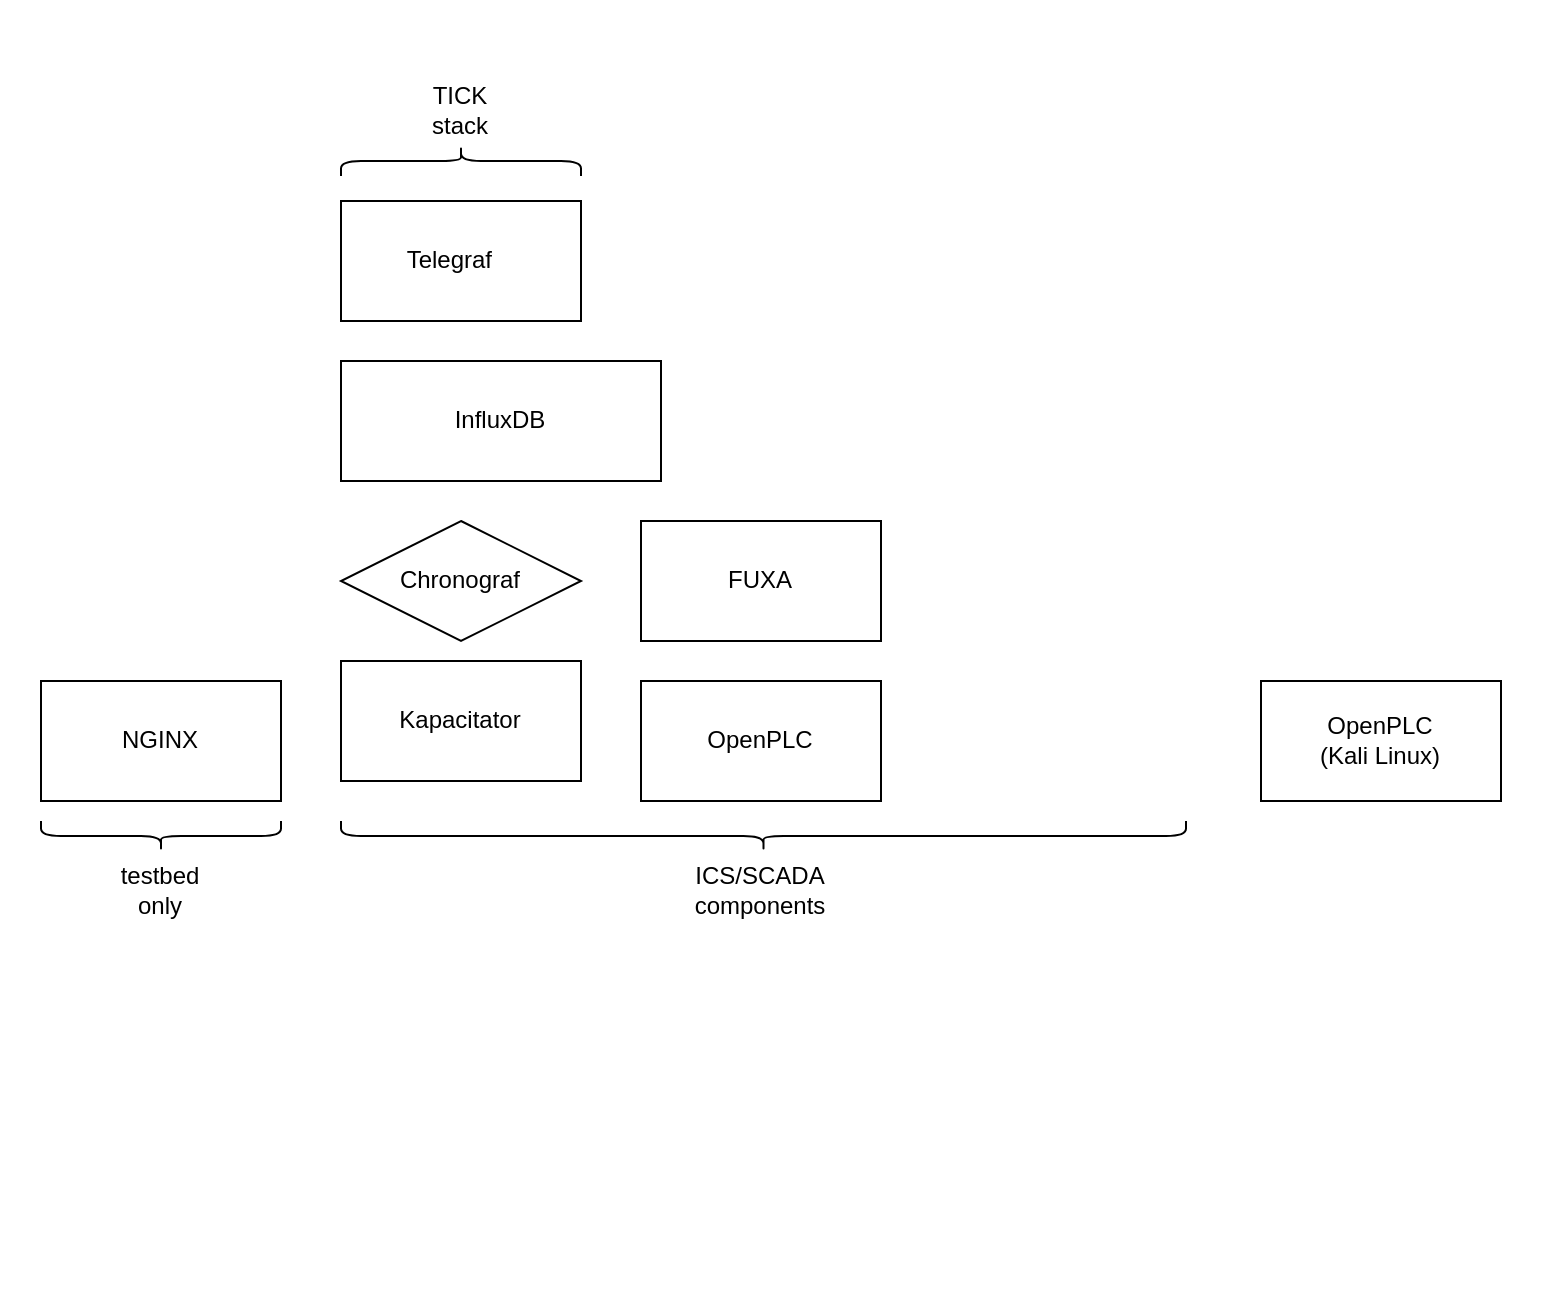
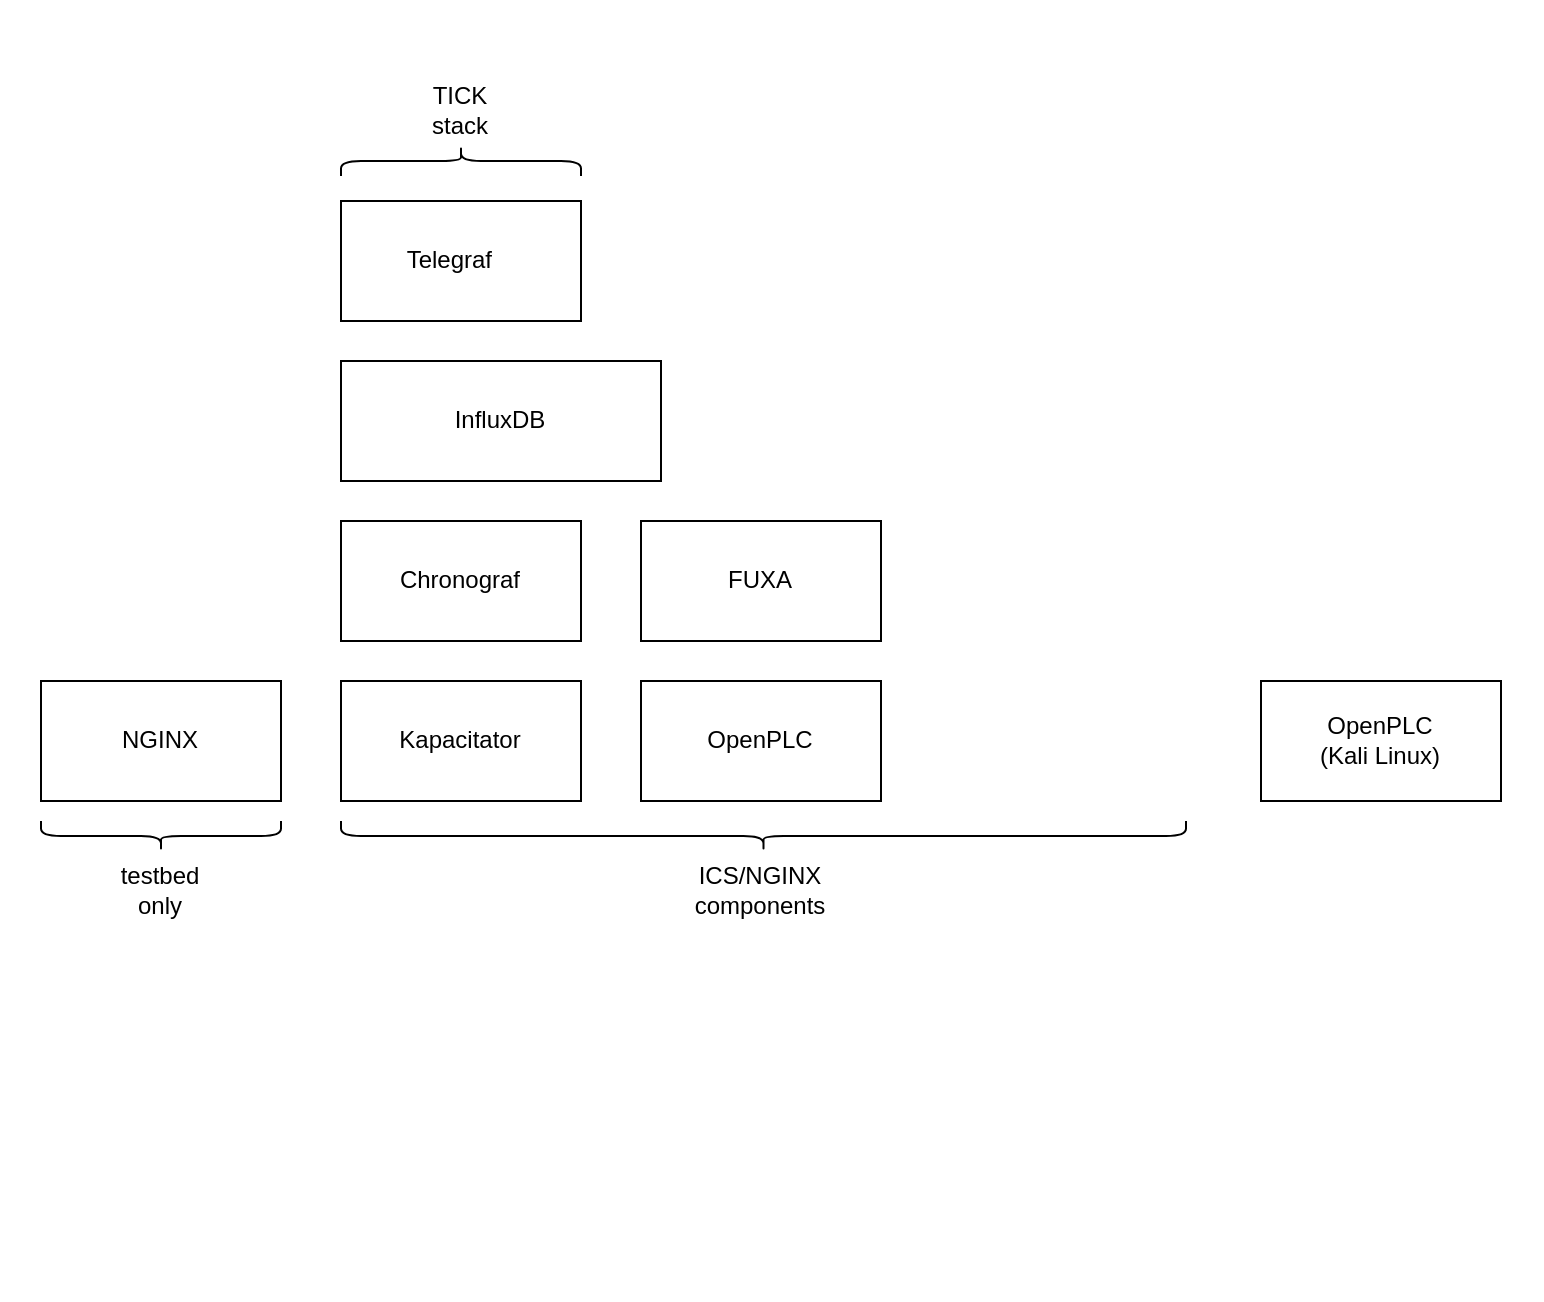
node "Chronograf": shape diamond -> rectangle
node "Kapacitator": moved (461, 721) -> (461, 741)
node "ICS/SCADA components": label "ICS/SCADA components" -> "ICS/NGINX components"
